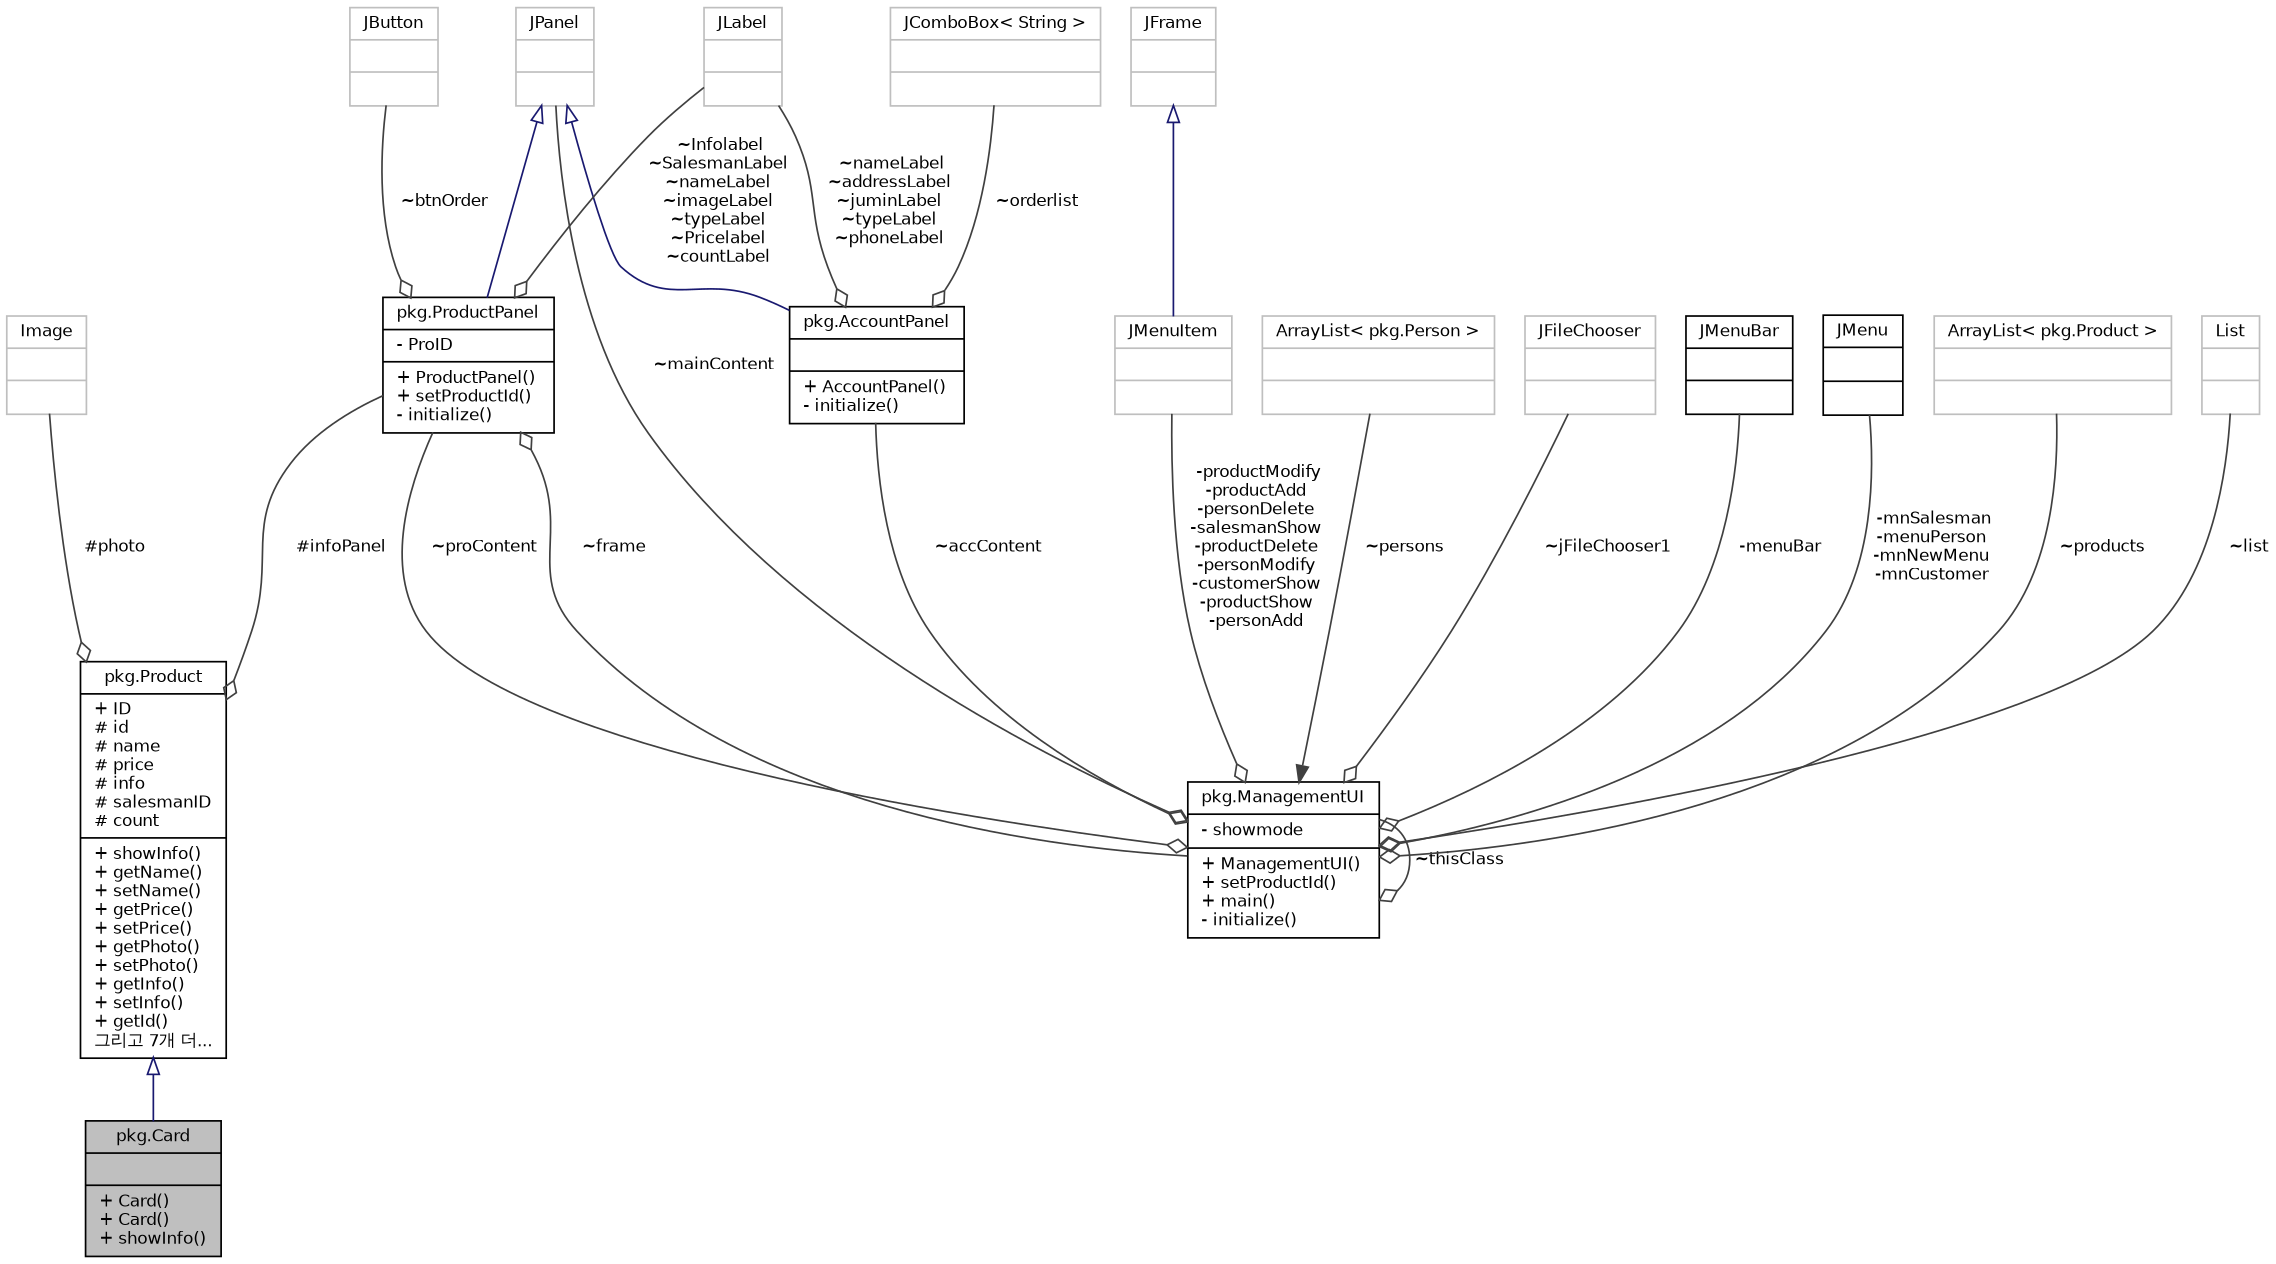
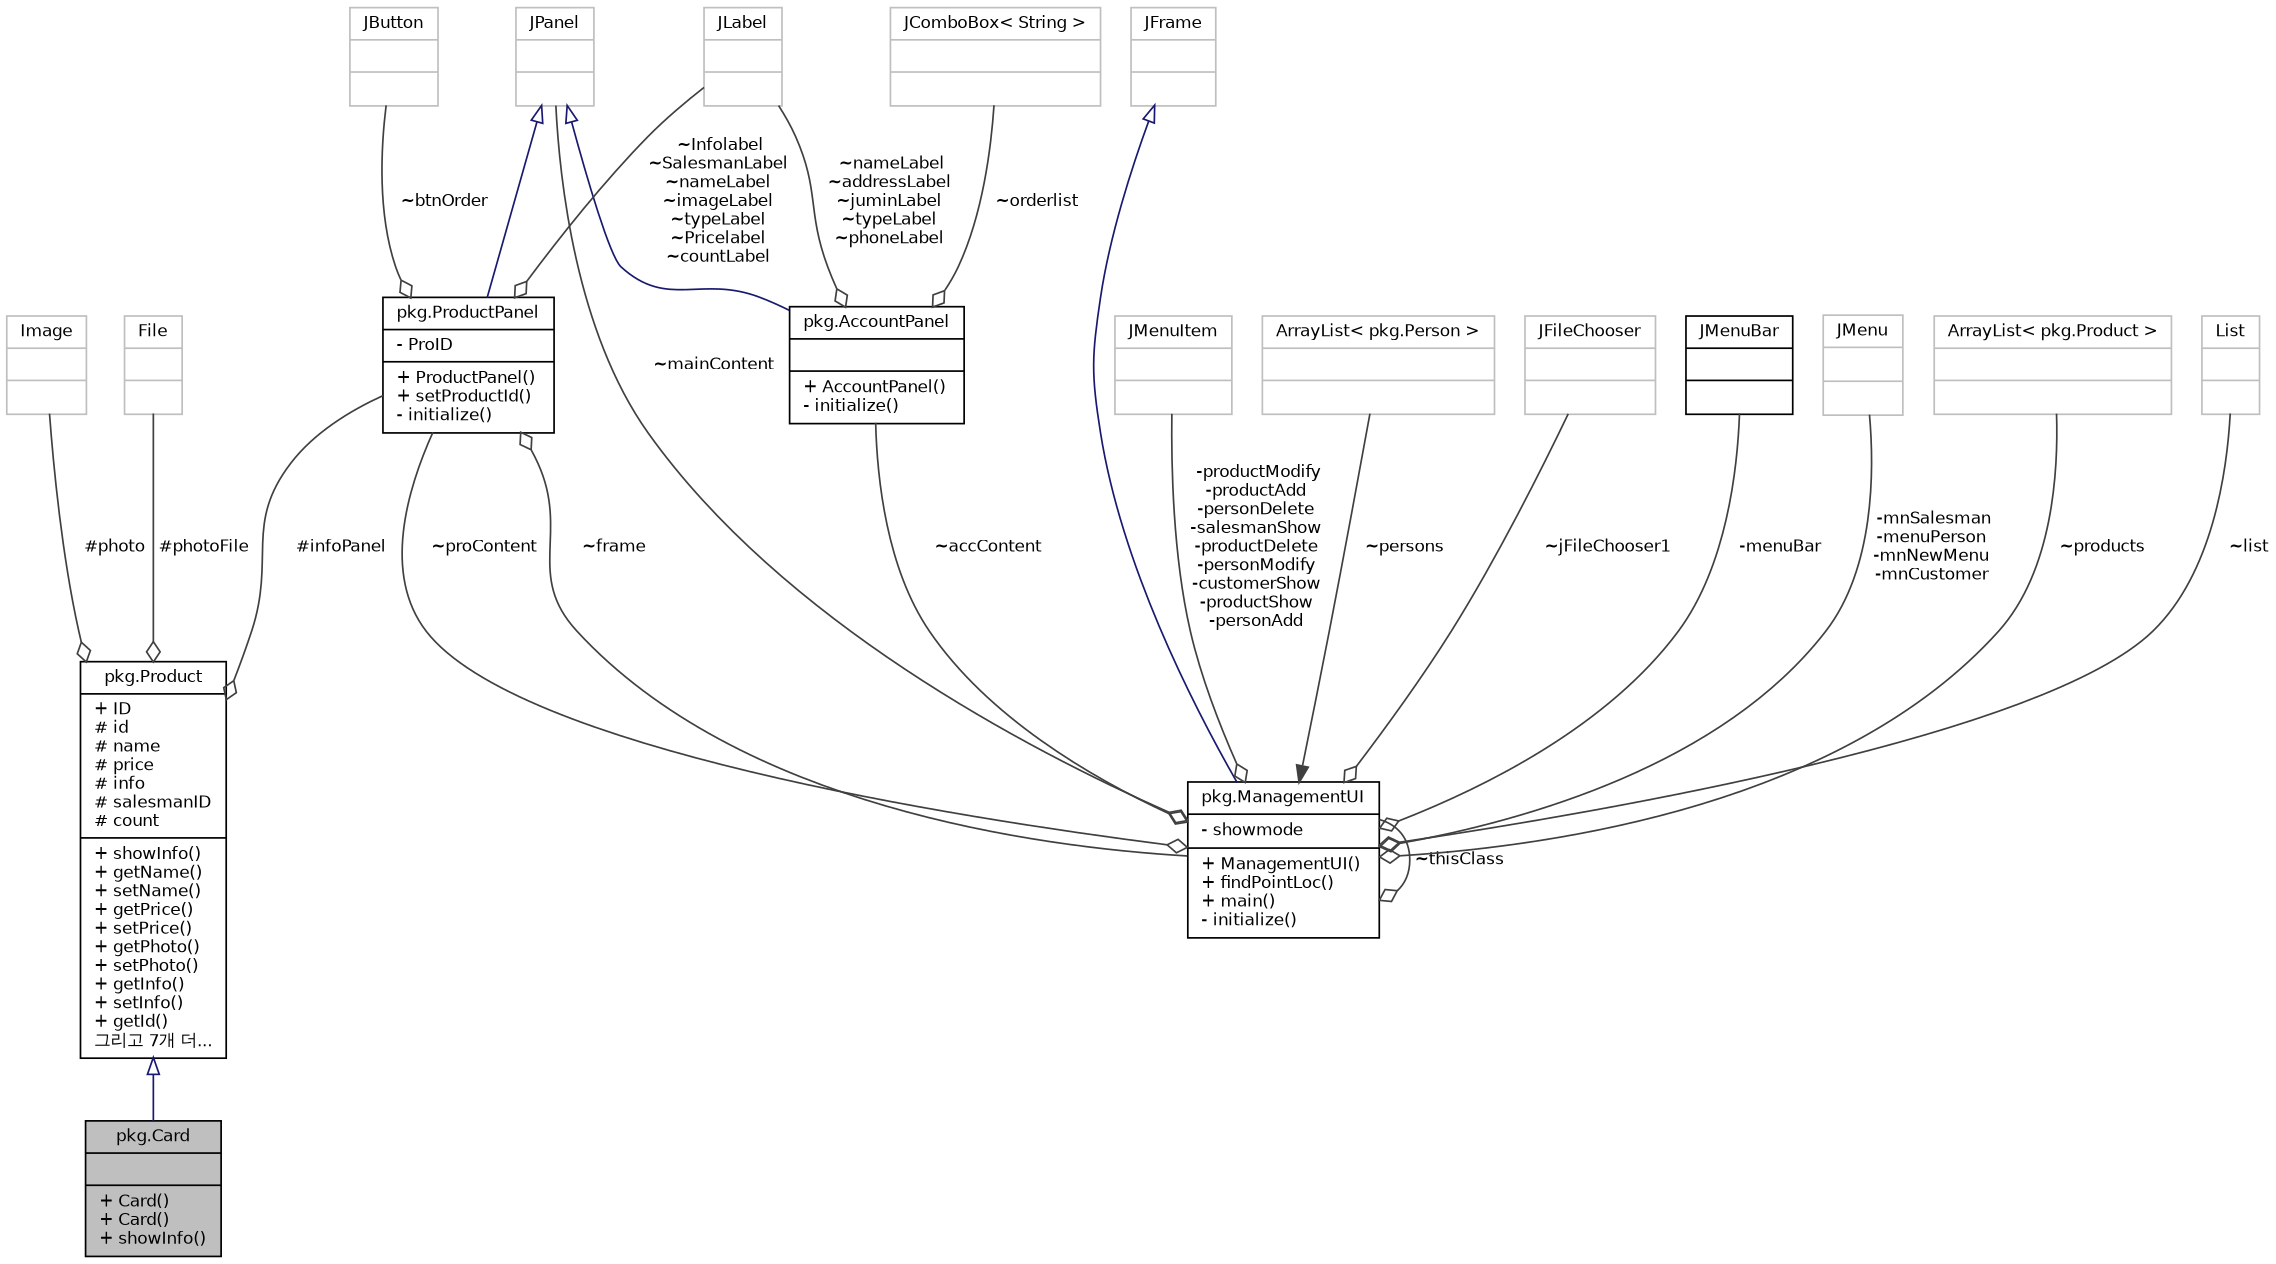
edge "JMenuItem" -> "JFrame": now "pkg.ManagementUI" -> "JFrame"
node "File": added
node "JMenu": color black -> grey75
node "pkg.ManagementUI": text "+ setProductId()" -> "+ findPointLoc()"
